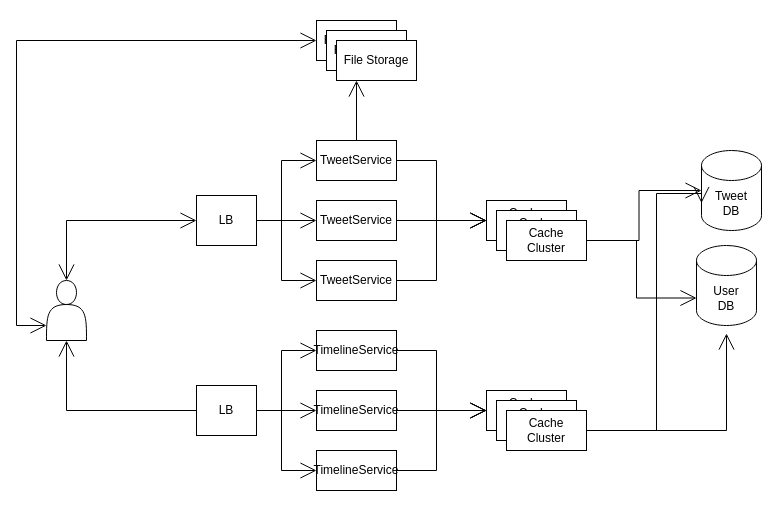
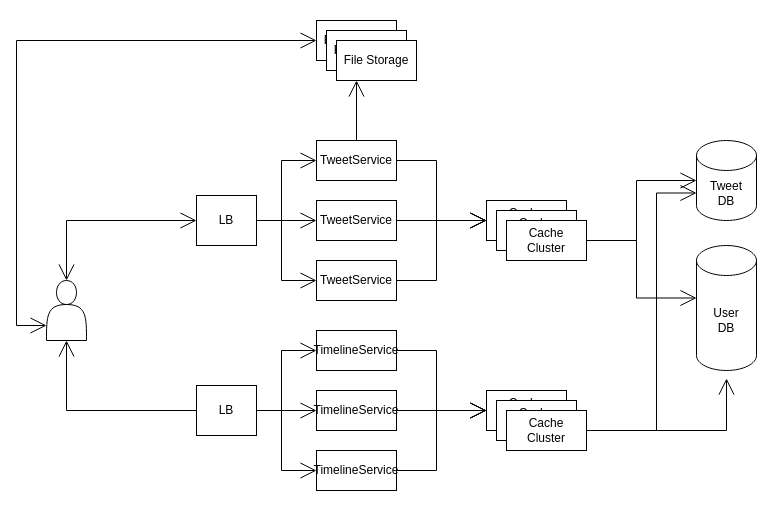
node "Tweet DB": moved (732, 191) -> (727, 181)
node "User DB": size 60x80 -> 60x125
